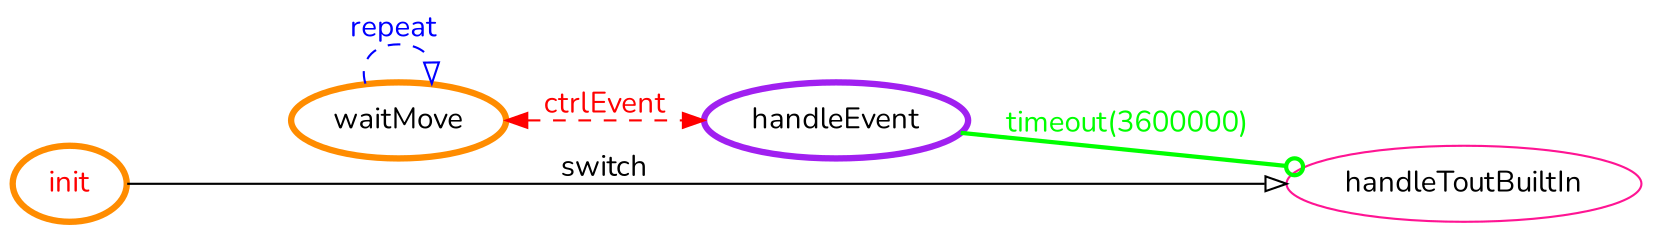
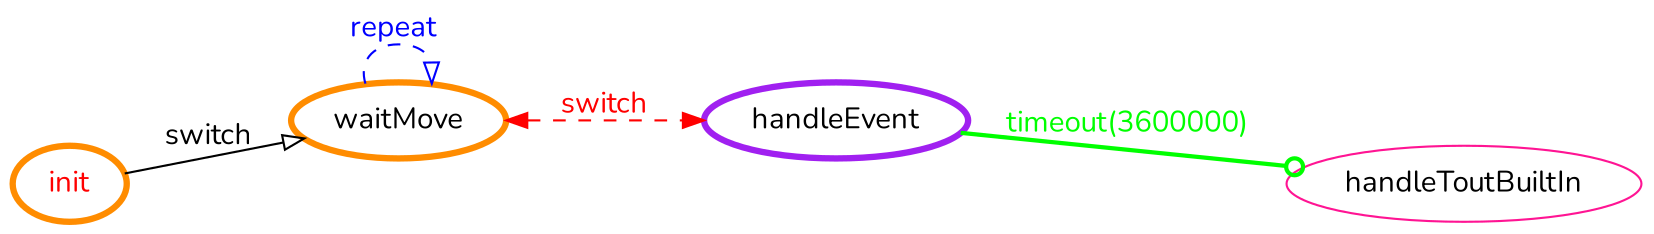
edge "waitMove" -- "handleEvent": label "ctrlEvent" -> "switch"
edge "init" -> "handleToutBuiltIn": now "init" -> "waitMove"
